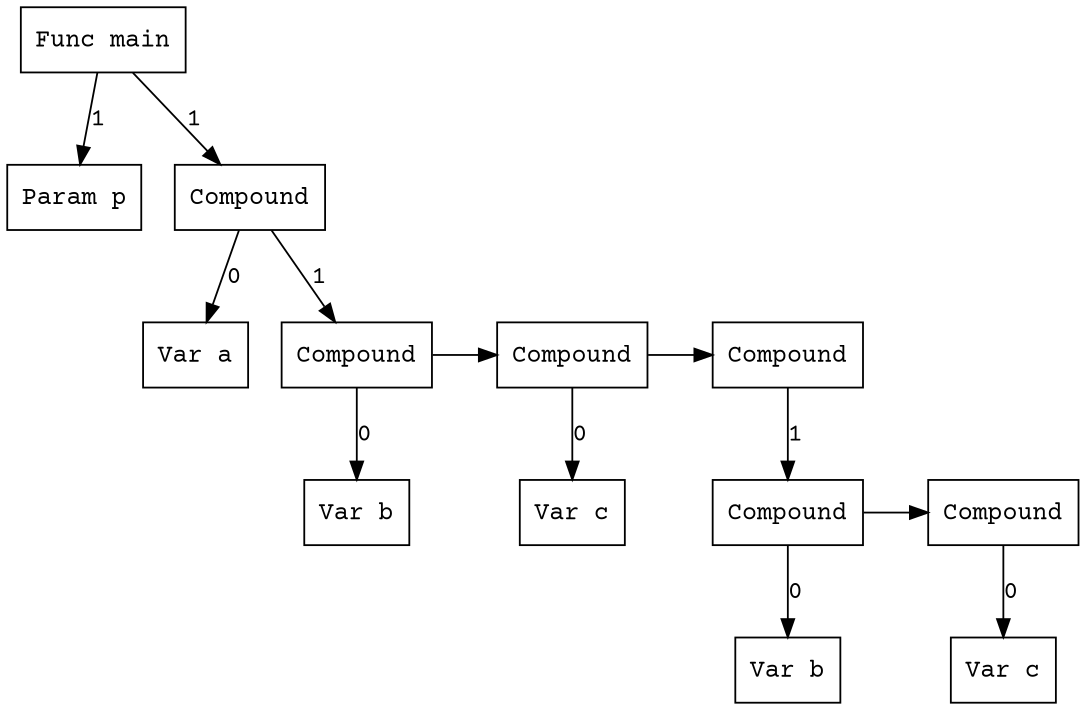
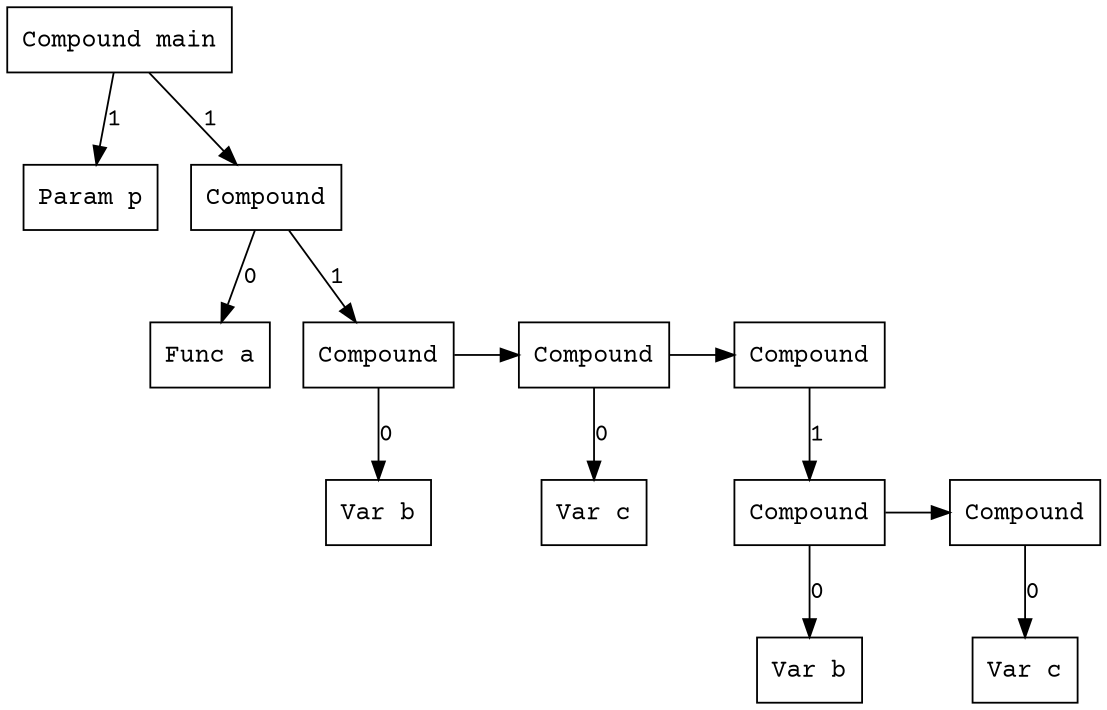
node "Func main": label "Func main" -> "Compound main"
node "Var a": label "Var a" -> "Func a"
